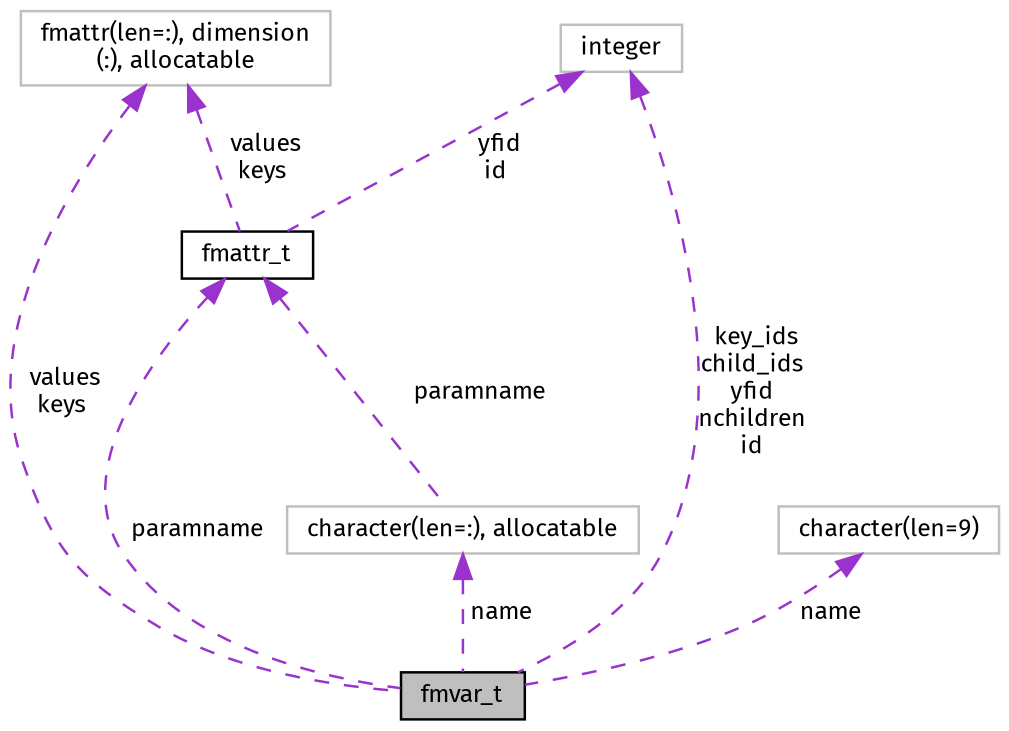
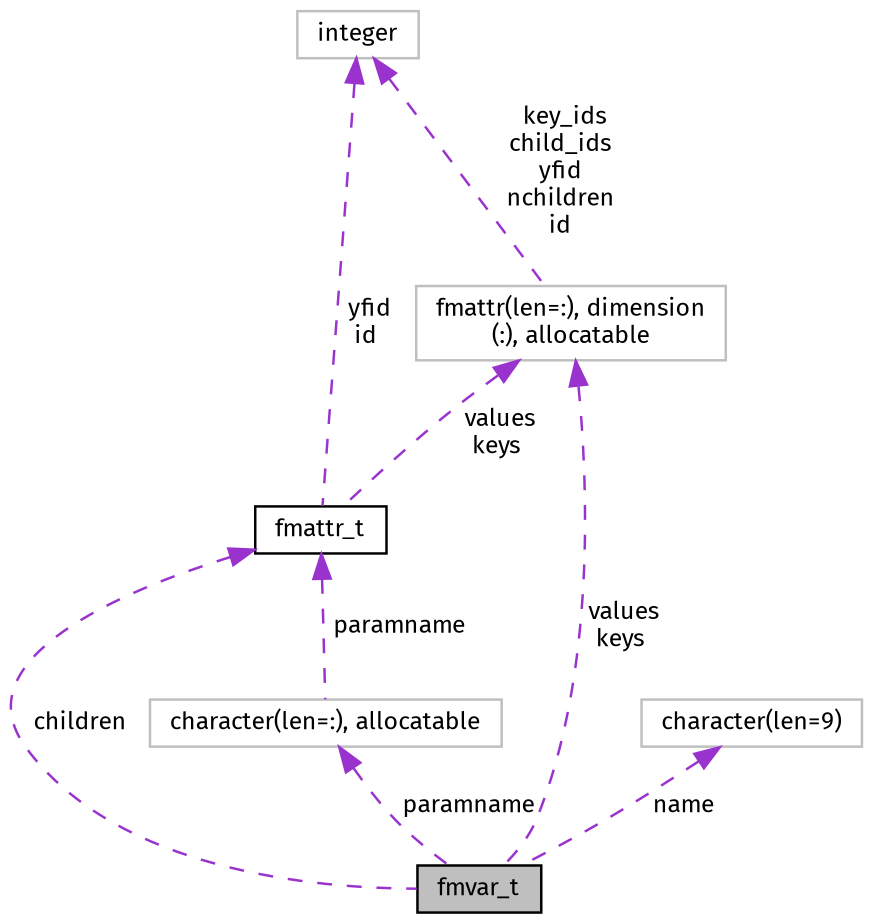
edge "fmvar_t" -> "integer": now "fmattr(len=:), dimension (:), allocatable" -> "integer"
edge "fmvar_t" -> "fmattr_t": label " paramname" -> " children"
edge "fmvar_t" -> "character(len=:), allocatable": label " name" -> " paramname"
